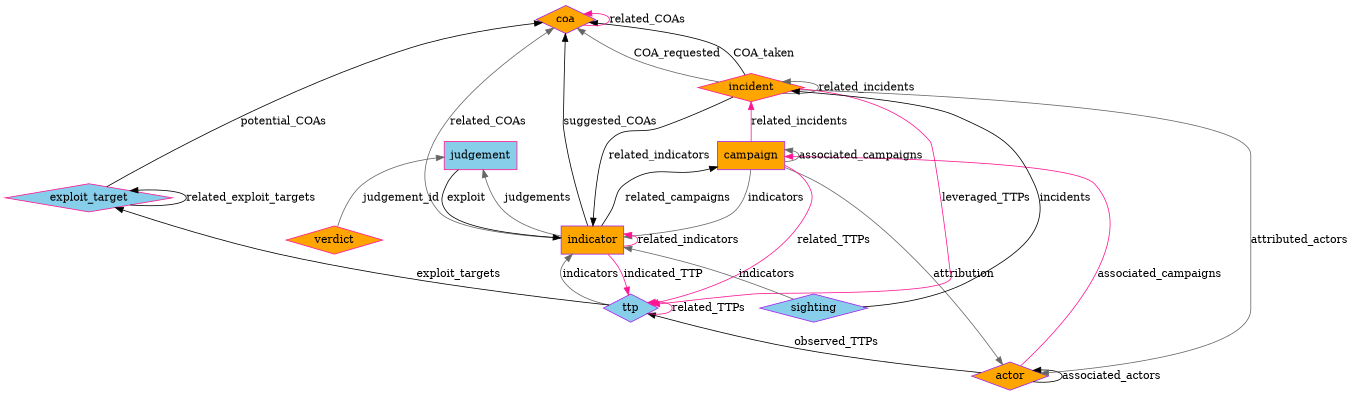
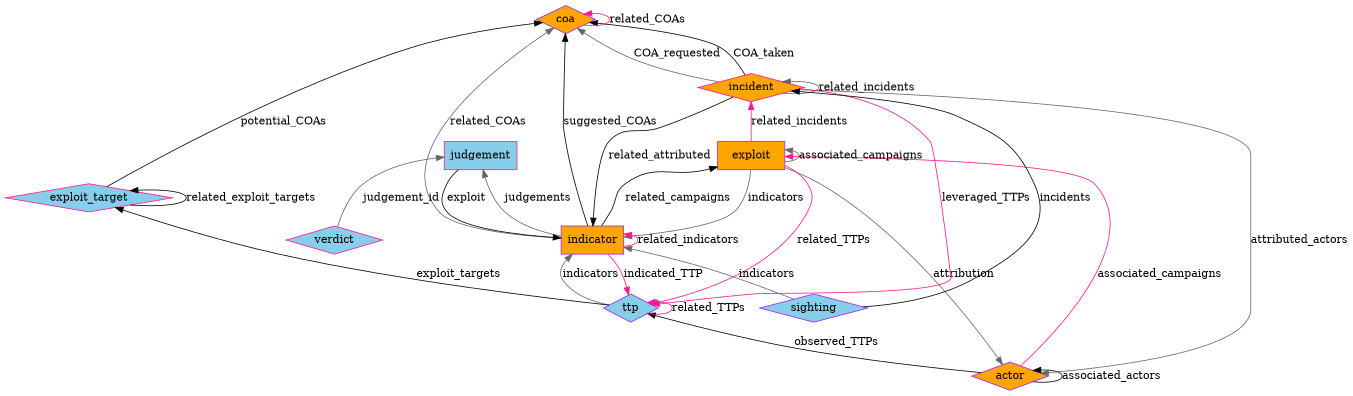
edge "incident" -> "indicator": label "related_indicators" -> "related_attributed"
node "campaign": label "campaign" -> "exploit"
node "verdict": fillcolor orange -> skyblue
